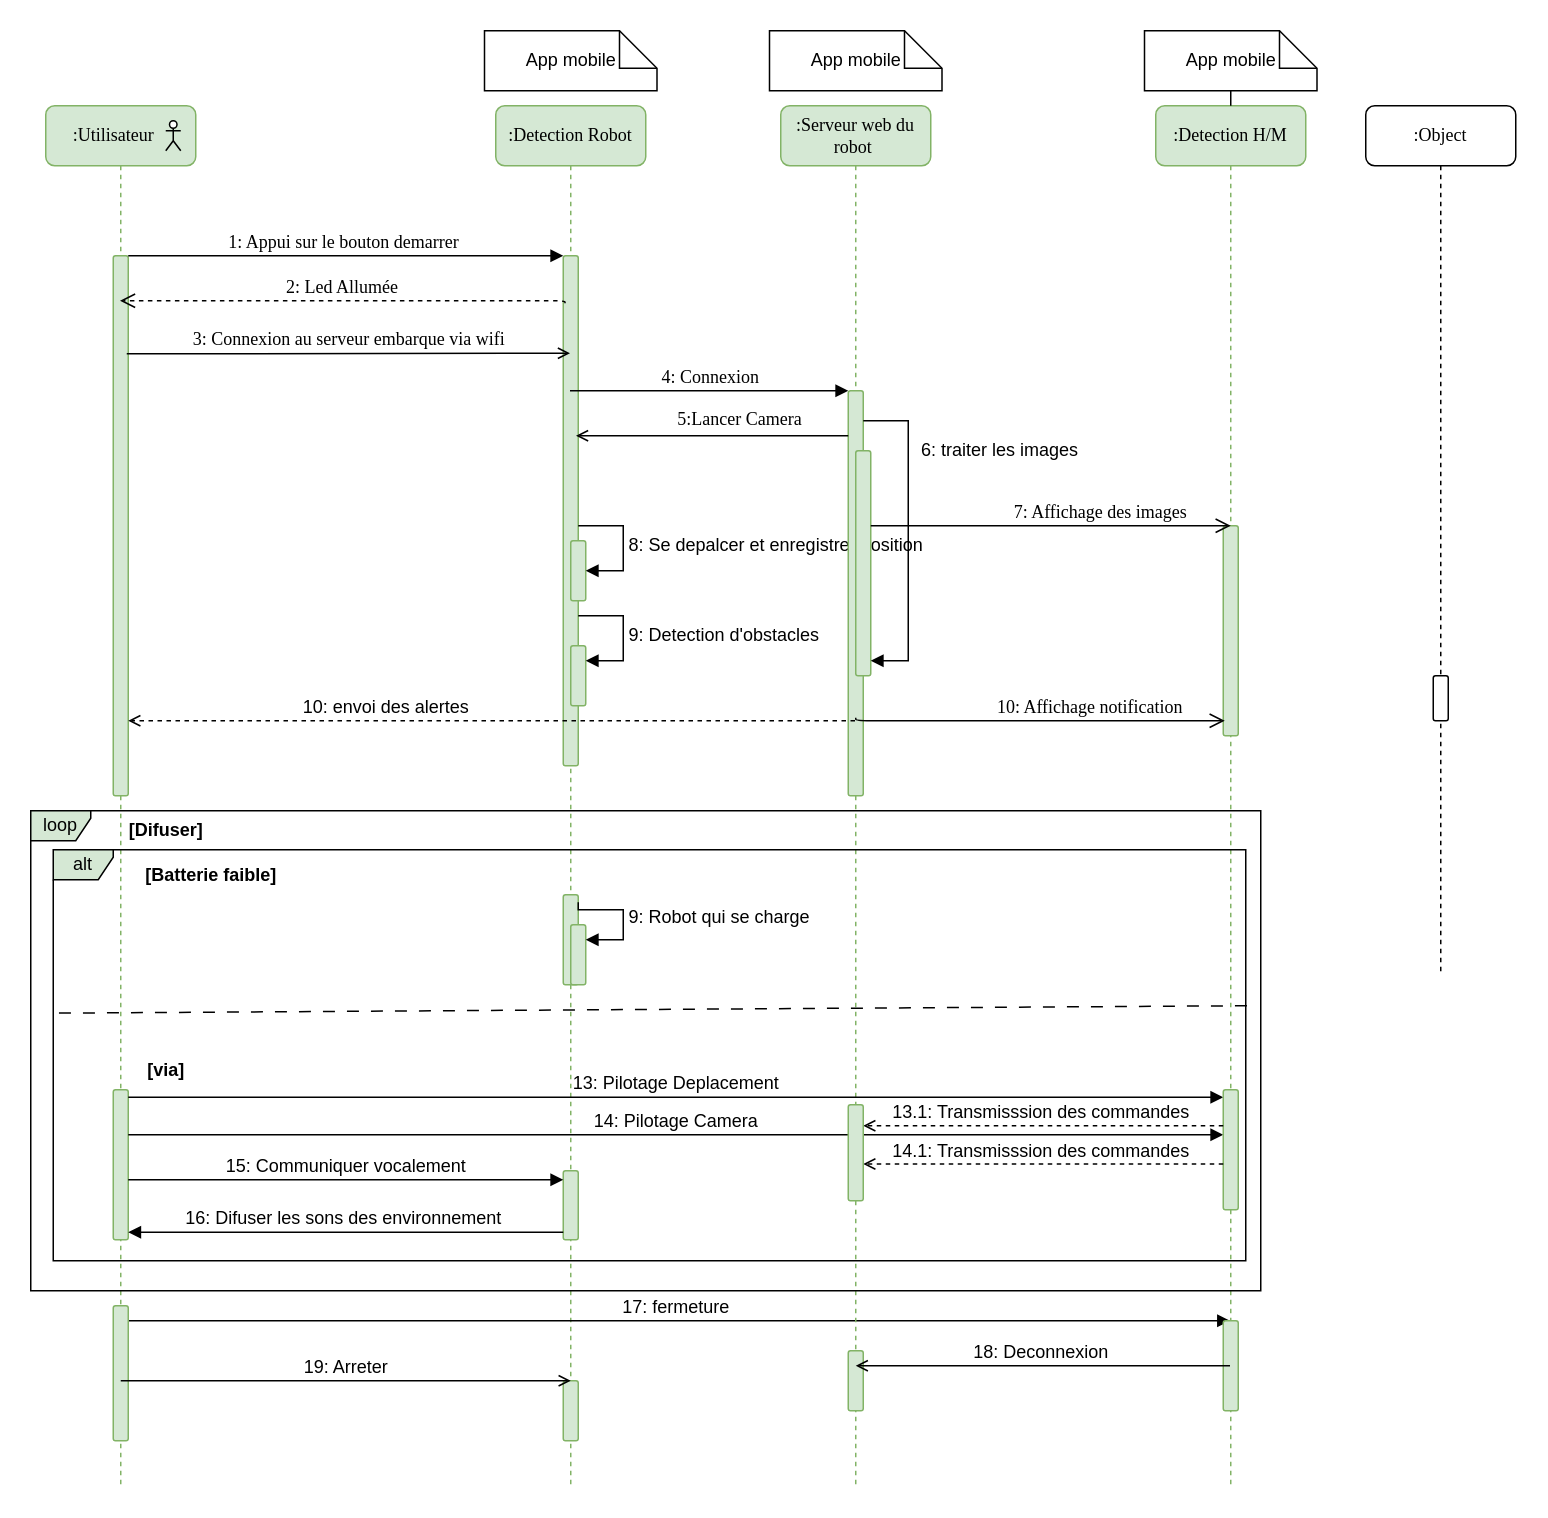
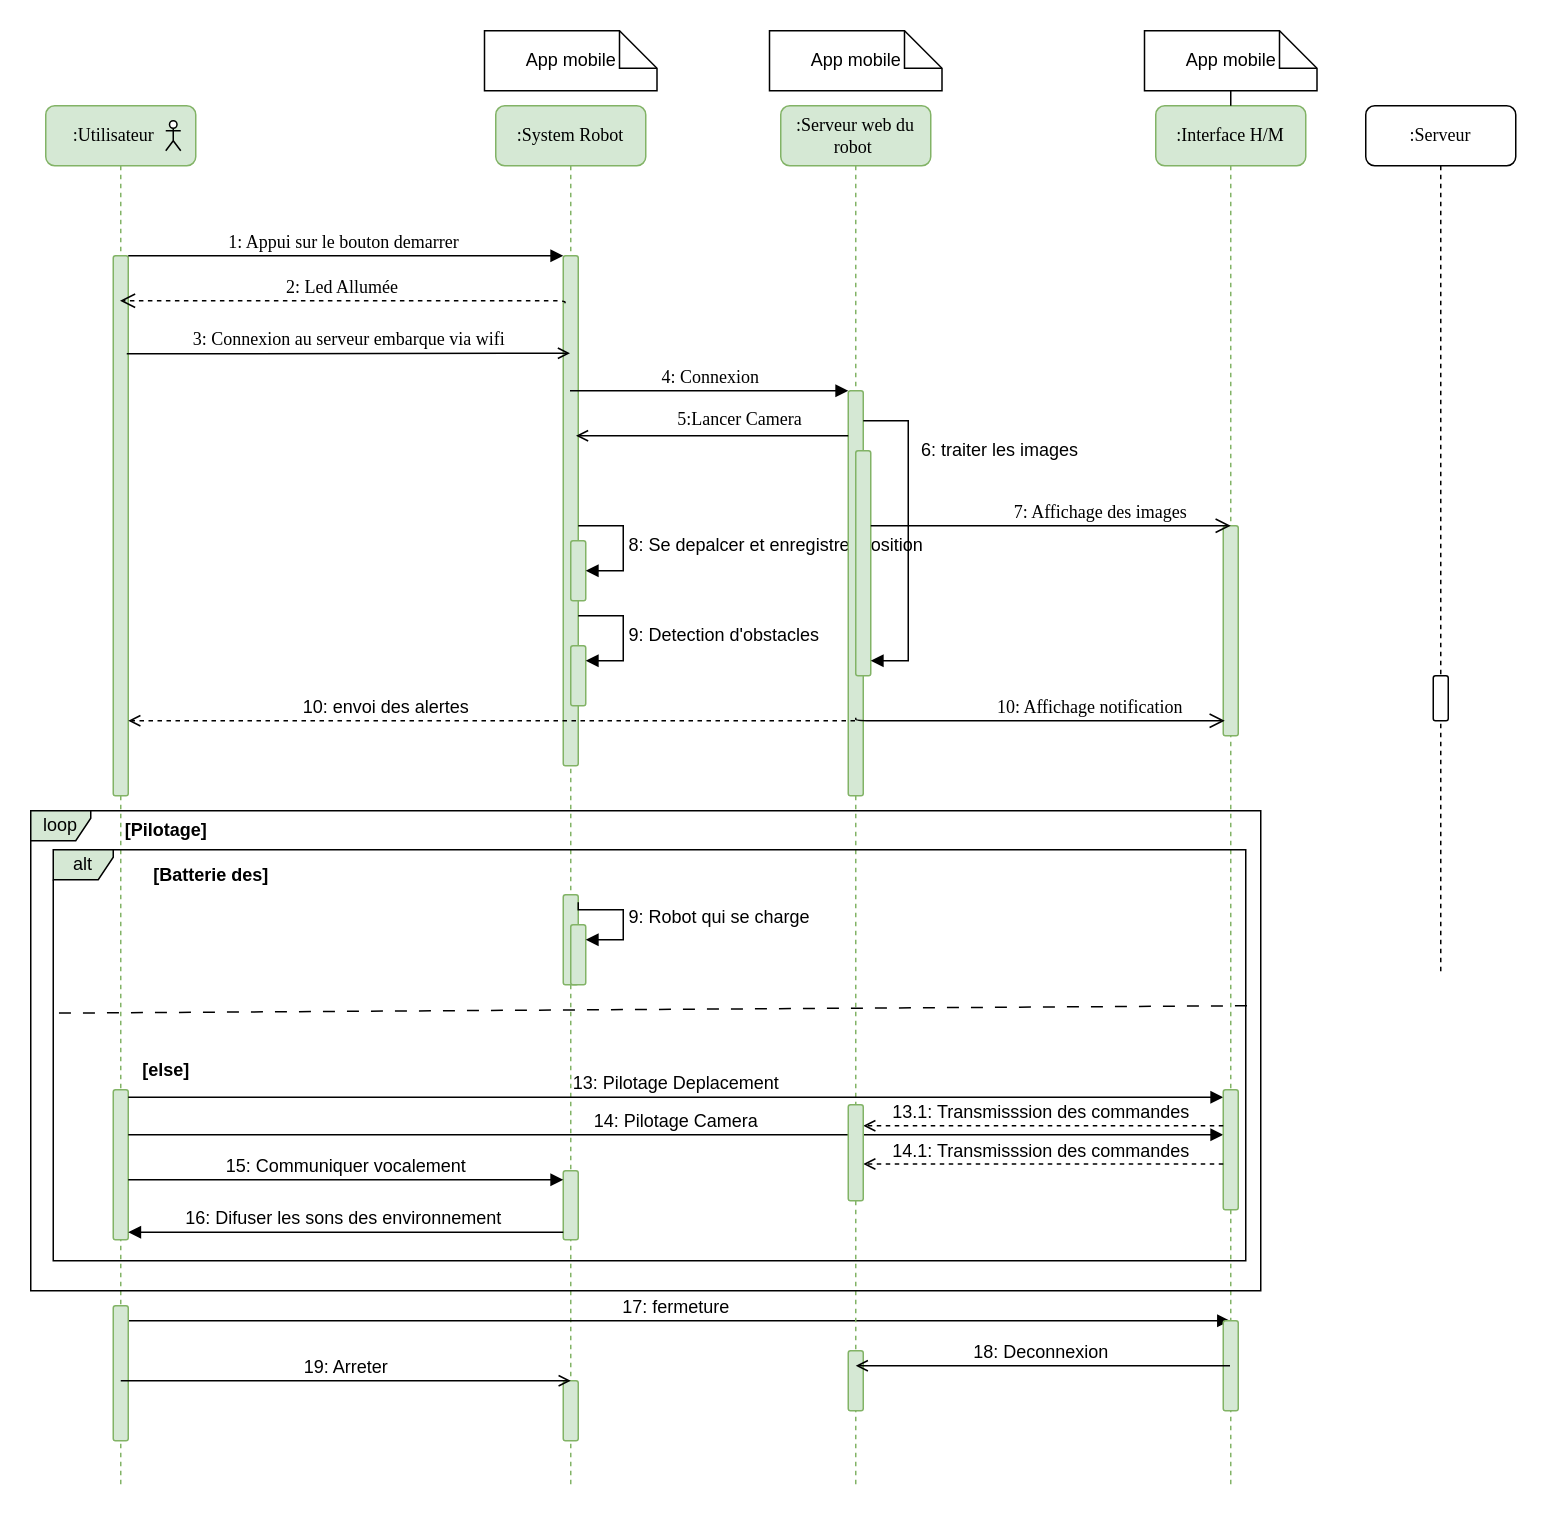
node ":Detection Robot": label ":Detection Robot" -> ":System Robot"
node ":Detection H/M": label ":Detection H/M" -> ":Interface H/M"
node ":Object": label ":Object" -> ":Serveur"
node "[Difuser]": label "[Difuser]" -> "[Pilotage]"
node "[Batterie faible]": label "[Batterie faible]" -> "[Batterie des]"
node "[via]": label "[via]" -> "[else]"
